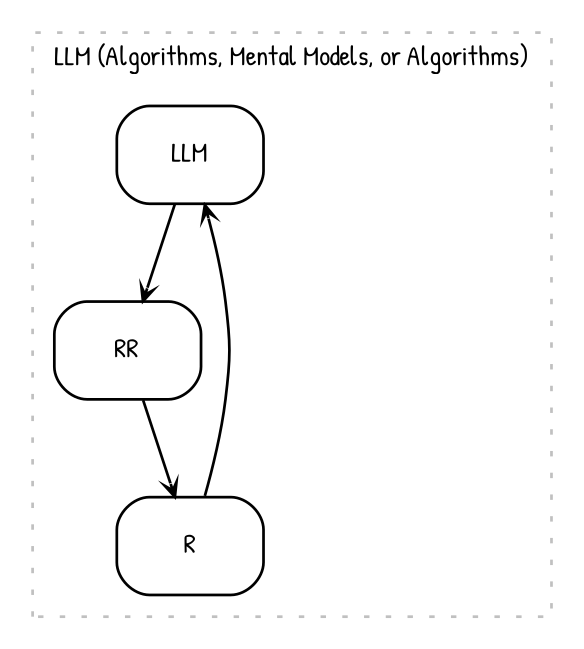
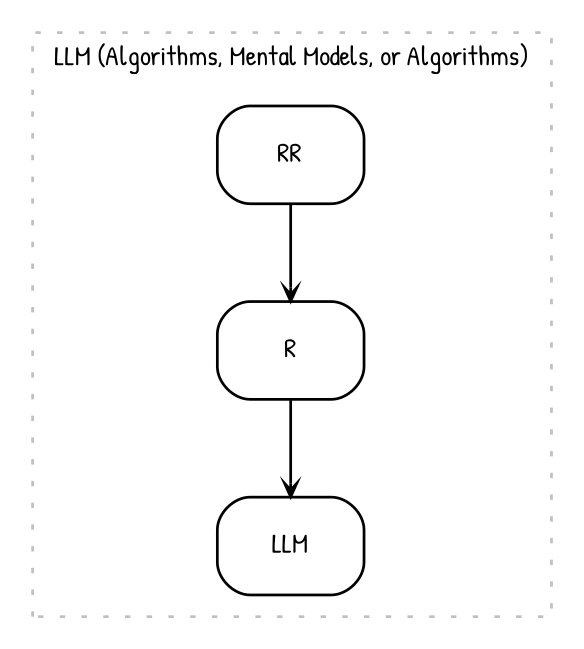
edge "LLM" -> "RR": removed
